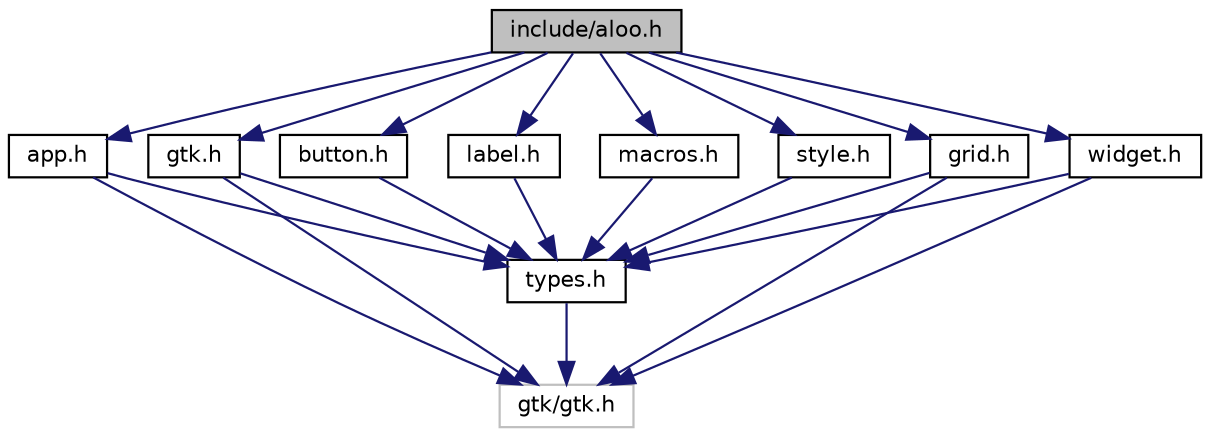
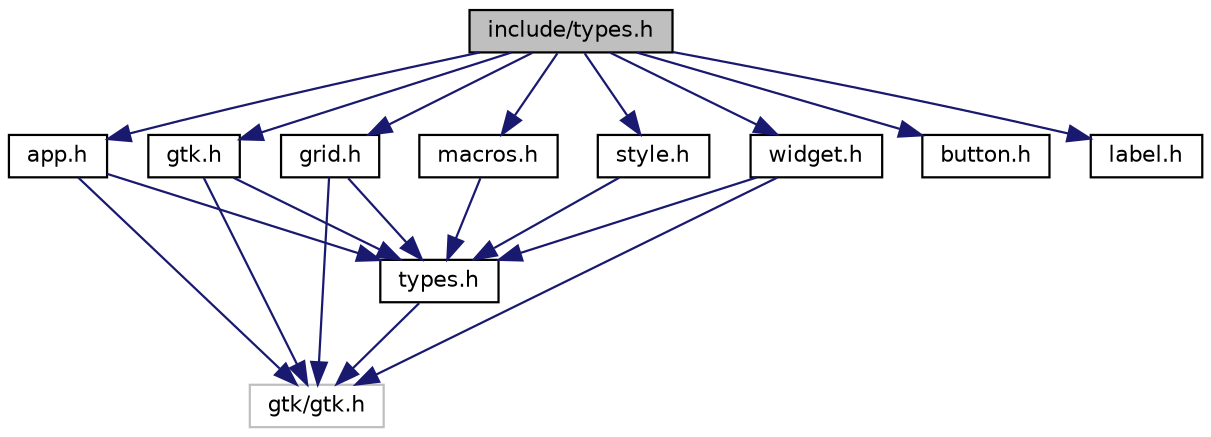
node "include/aloo.h": label "include/aloo.h" -> "include/types.h"
edge "label.h" -> "types.h": removed
edge "button.h" -> "types.h": removed
